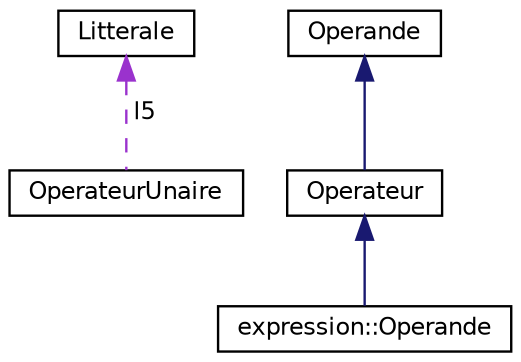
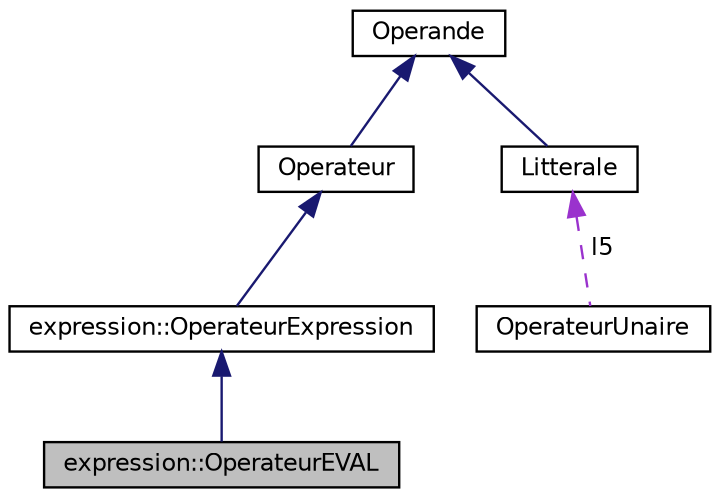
edge "Litterale" -> "Operande": added
node "expression::Operande": label "expression::Operande" -> "expression::OperateurExpression"
node "expression::OperateurEVAL": added
